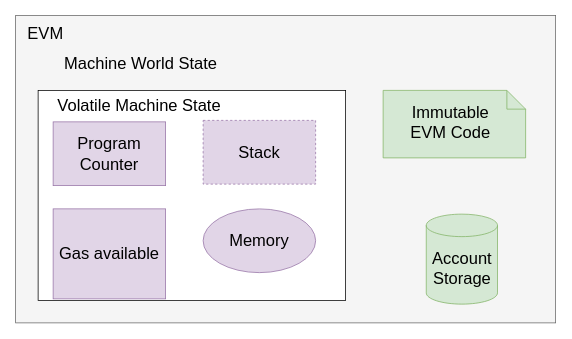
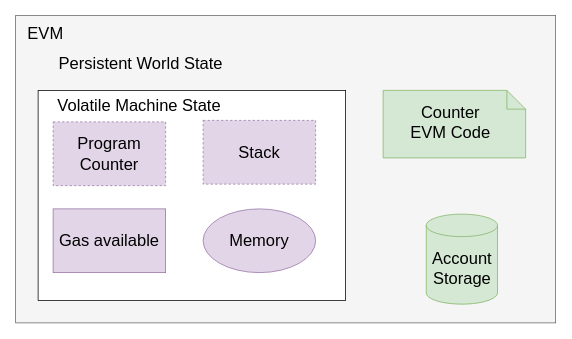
node "Machine World State": label "Machine World State" -> "Persistent World State"
node "Immutable EVM Code": label "Immutable EVM Code" -> "Counter EVM Code"
node "Program Counter": style solid -> dashed
node "Gas available": size 113x90 -> 113x64
